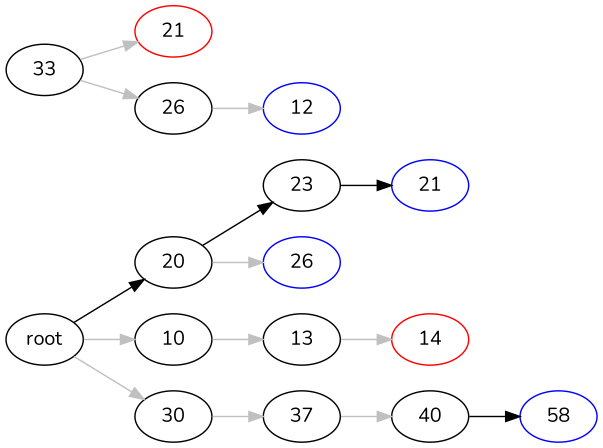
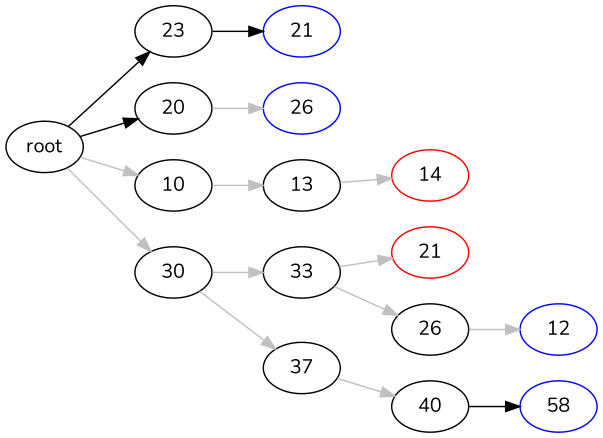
edge "20" -> "23": now "root" -> "23"
edge "30" -> "33": added
